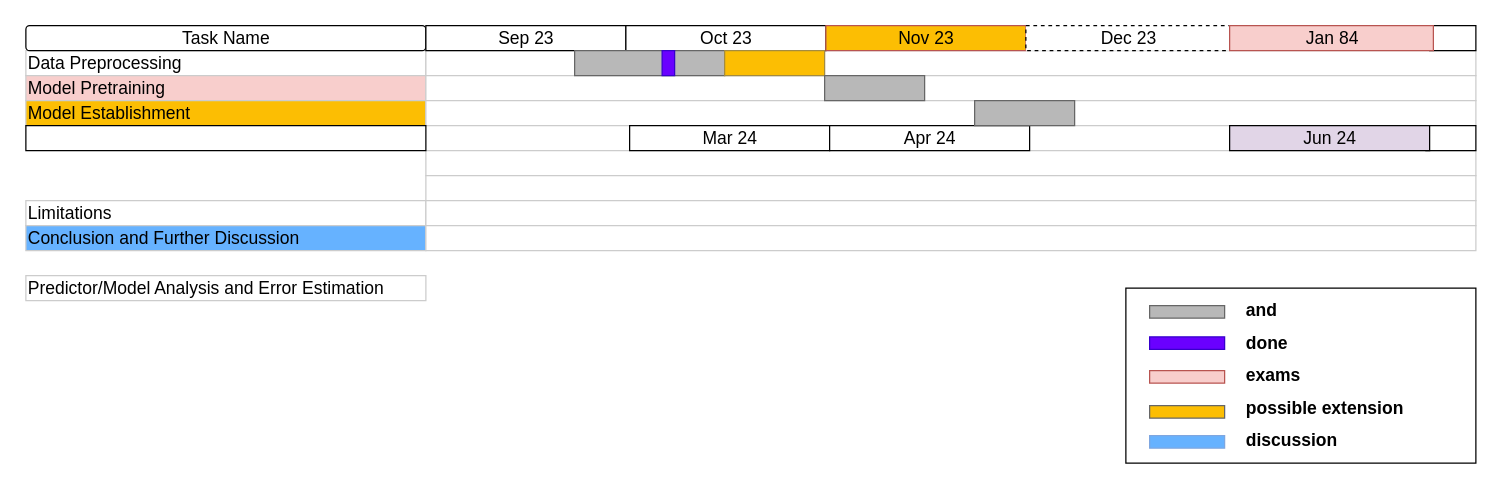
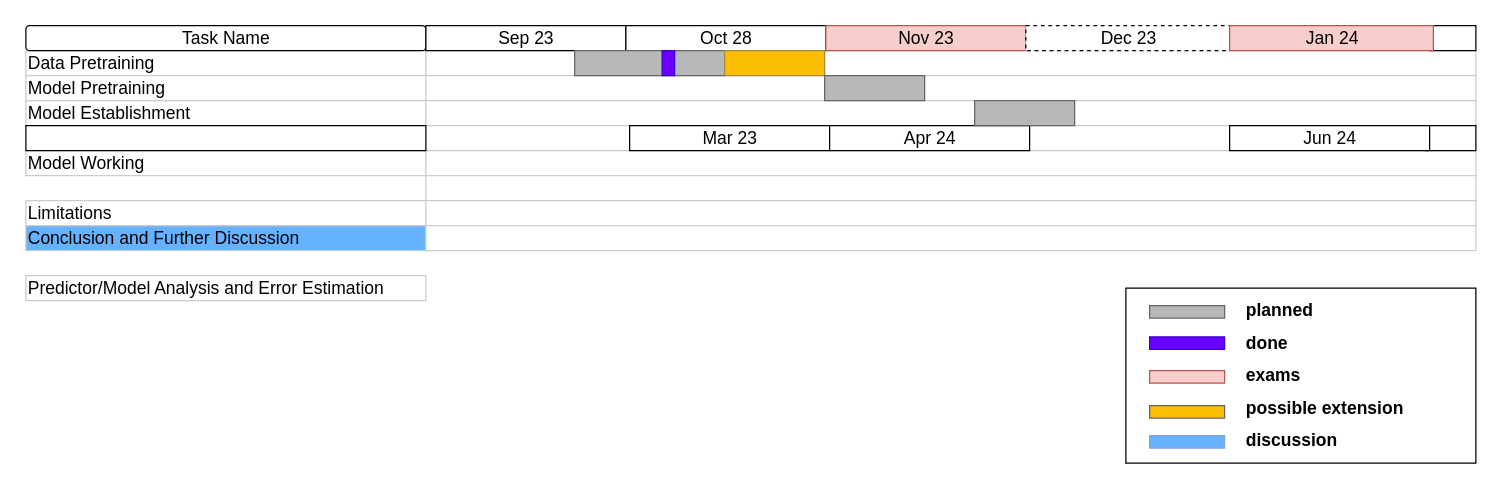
node "Oct 23": label "Oct 23" -> "Oct 28"
node "Nov 23": fillcolor #fcbe03 -> #f8cecc
node "Jan 84": label "Jan 84" -> "Jan 24"
node "Data Preprocessing": label "Data Preprocessing" -> "Data Pretraining"
node "Model Pretraining": fillcolor #f8cecc -> #ffffff
node "Model Establishment": fillcolor #fcbe03 -> #ffffff
node "Mar 24": label "Mar 24" -> "Mar 23"
node "Jun 24": fillcolor #e1d5e7 -> #ffffff
node "Model Working": added
node "and done exams possible extension discussion": label "and done exams possible extension discussion" -> "planned done exams possible extension discussion"
